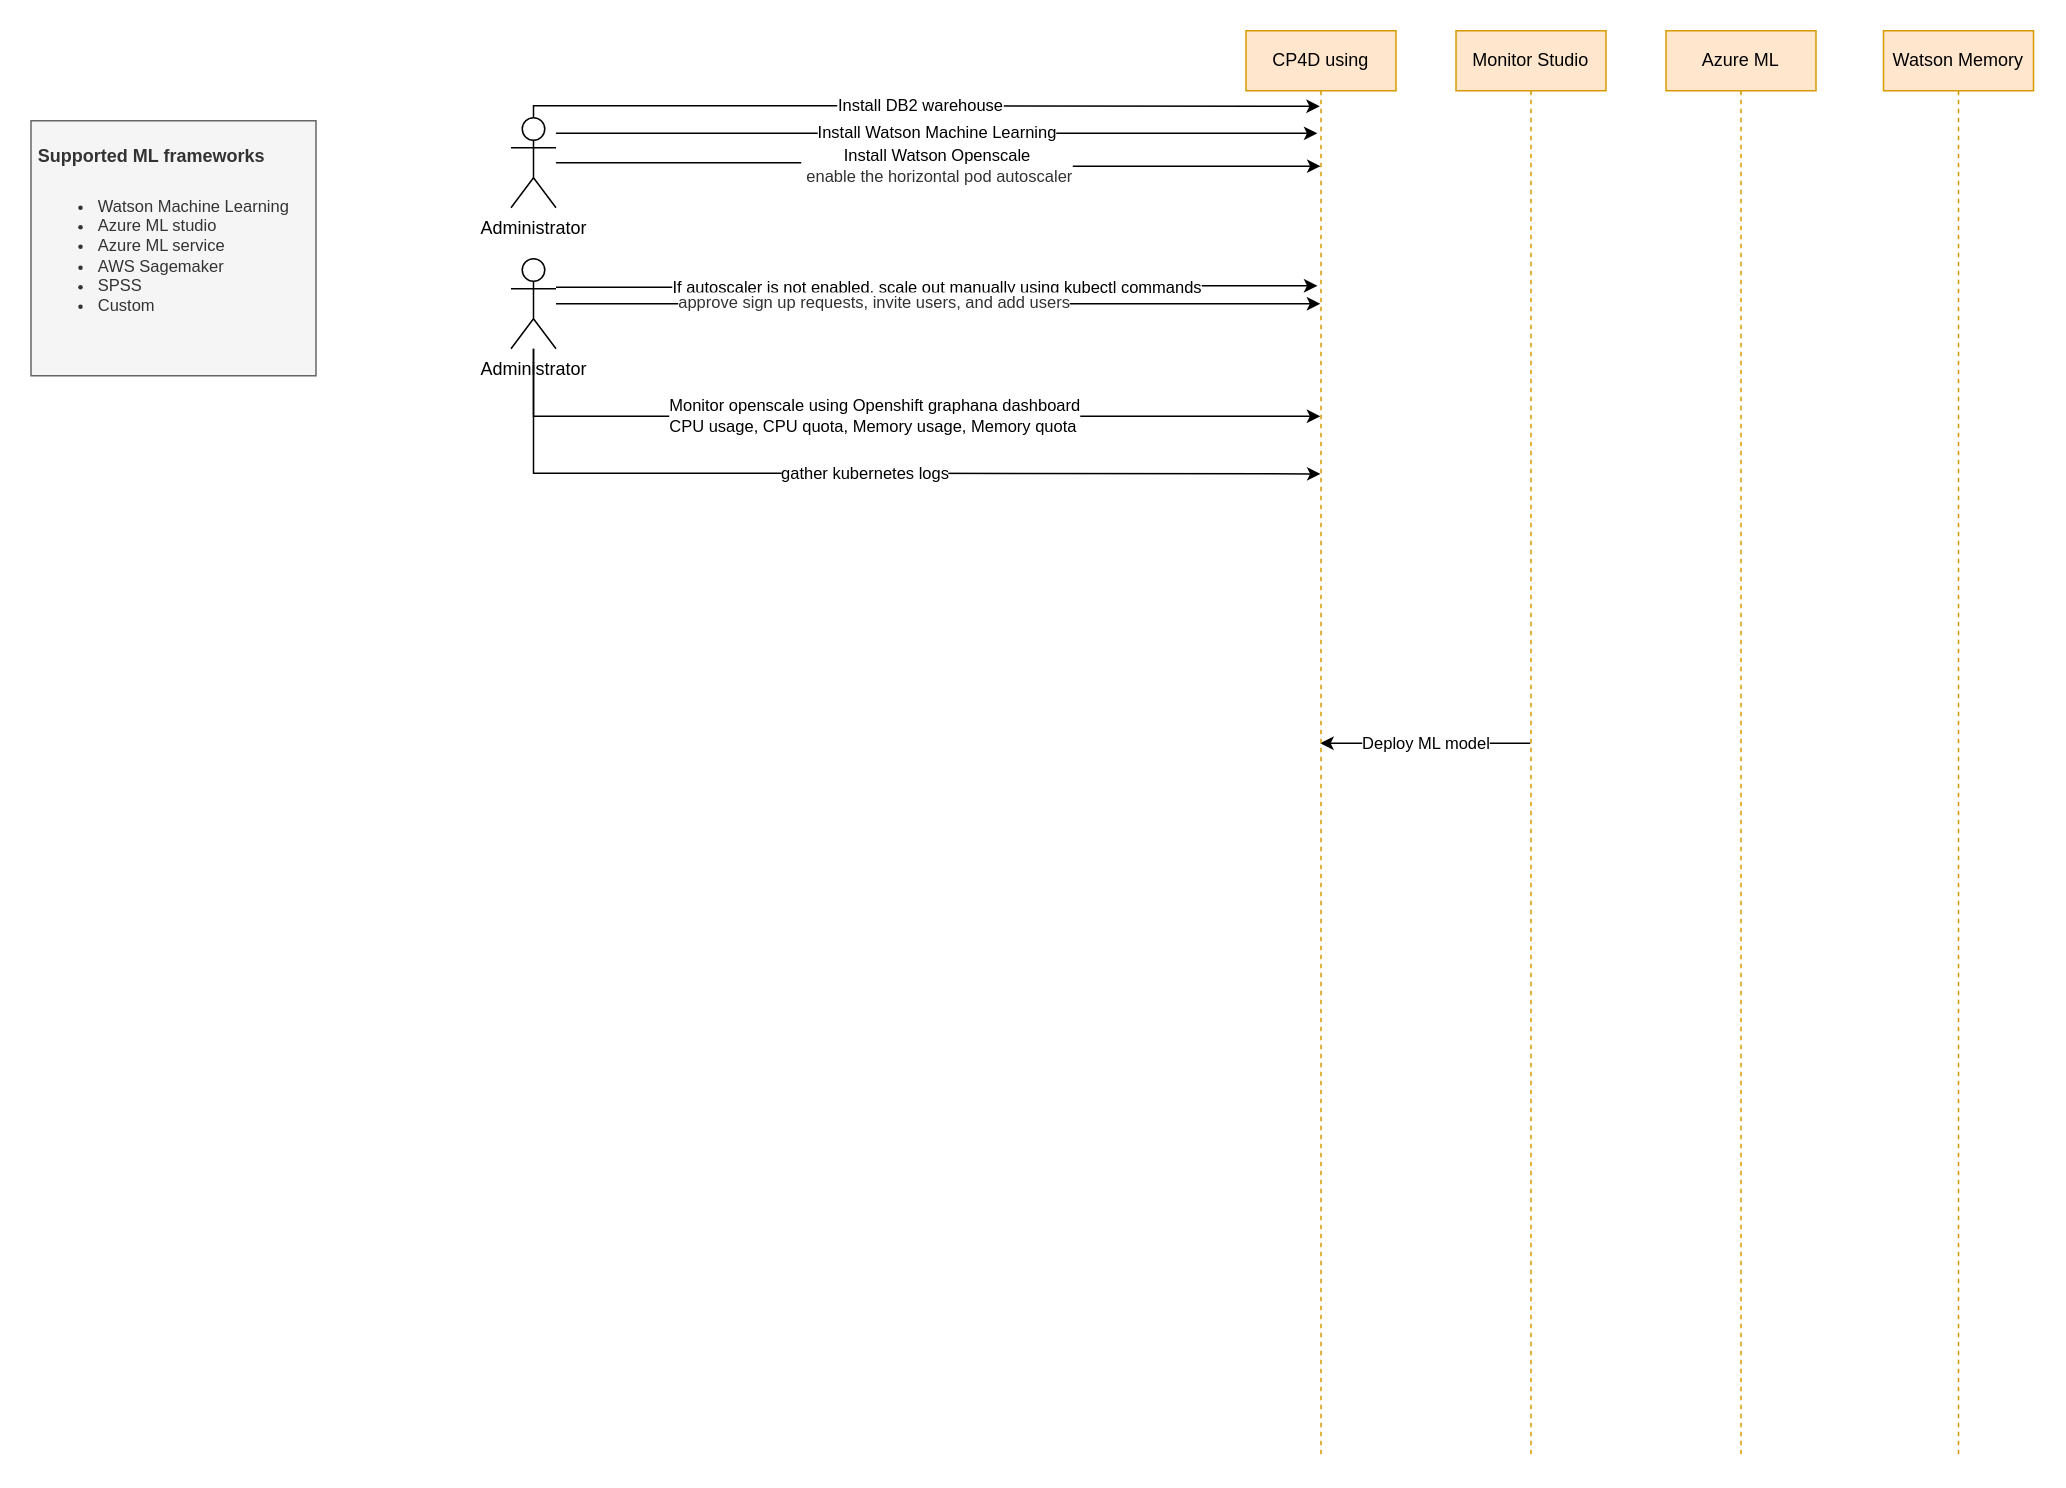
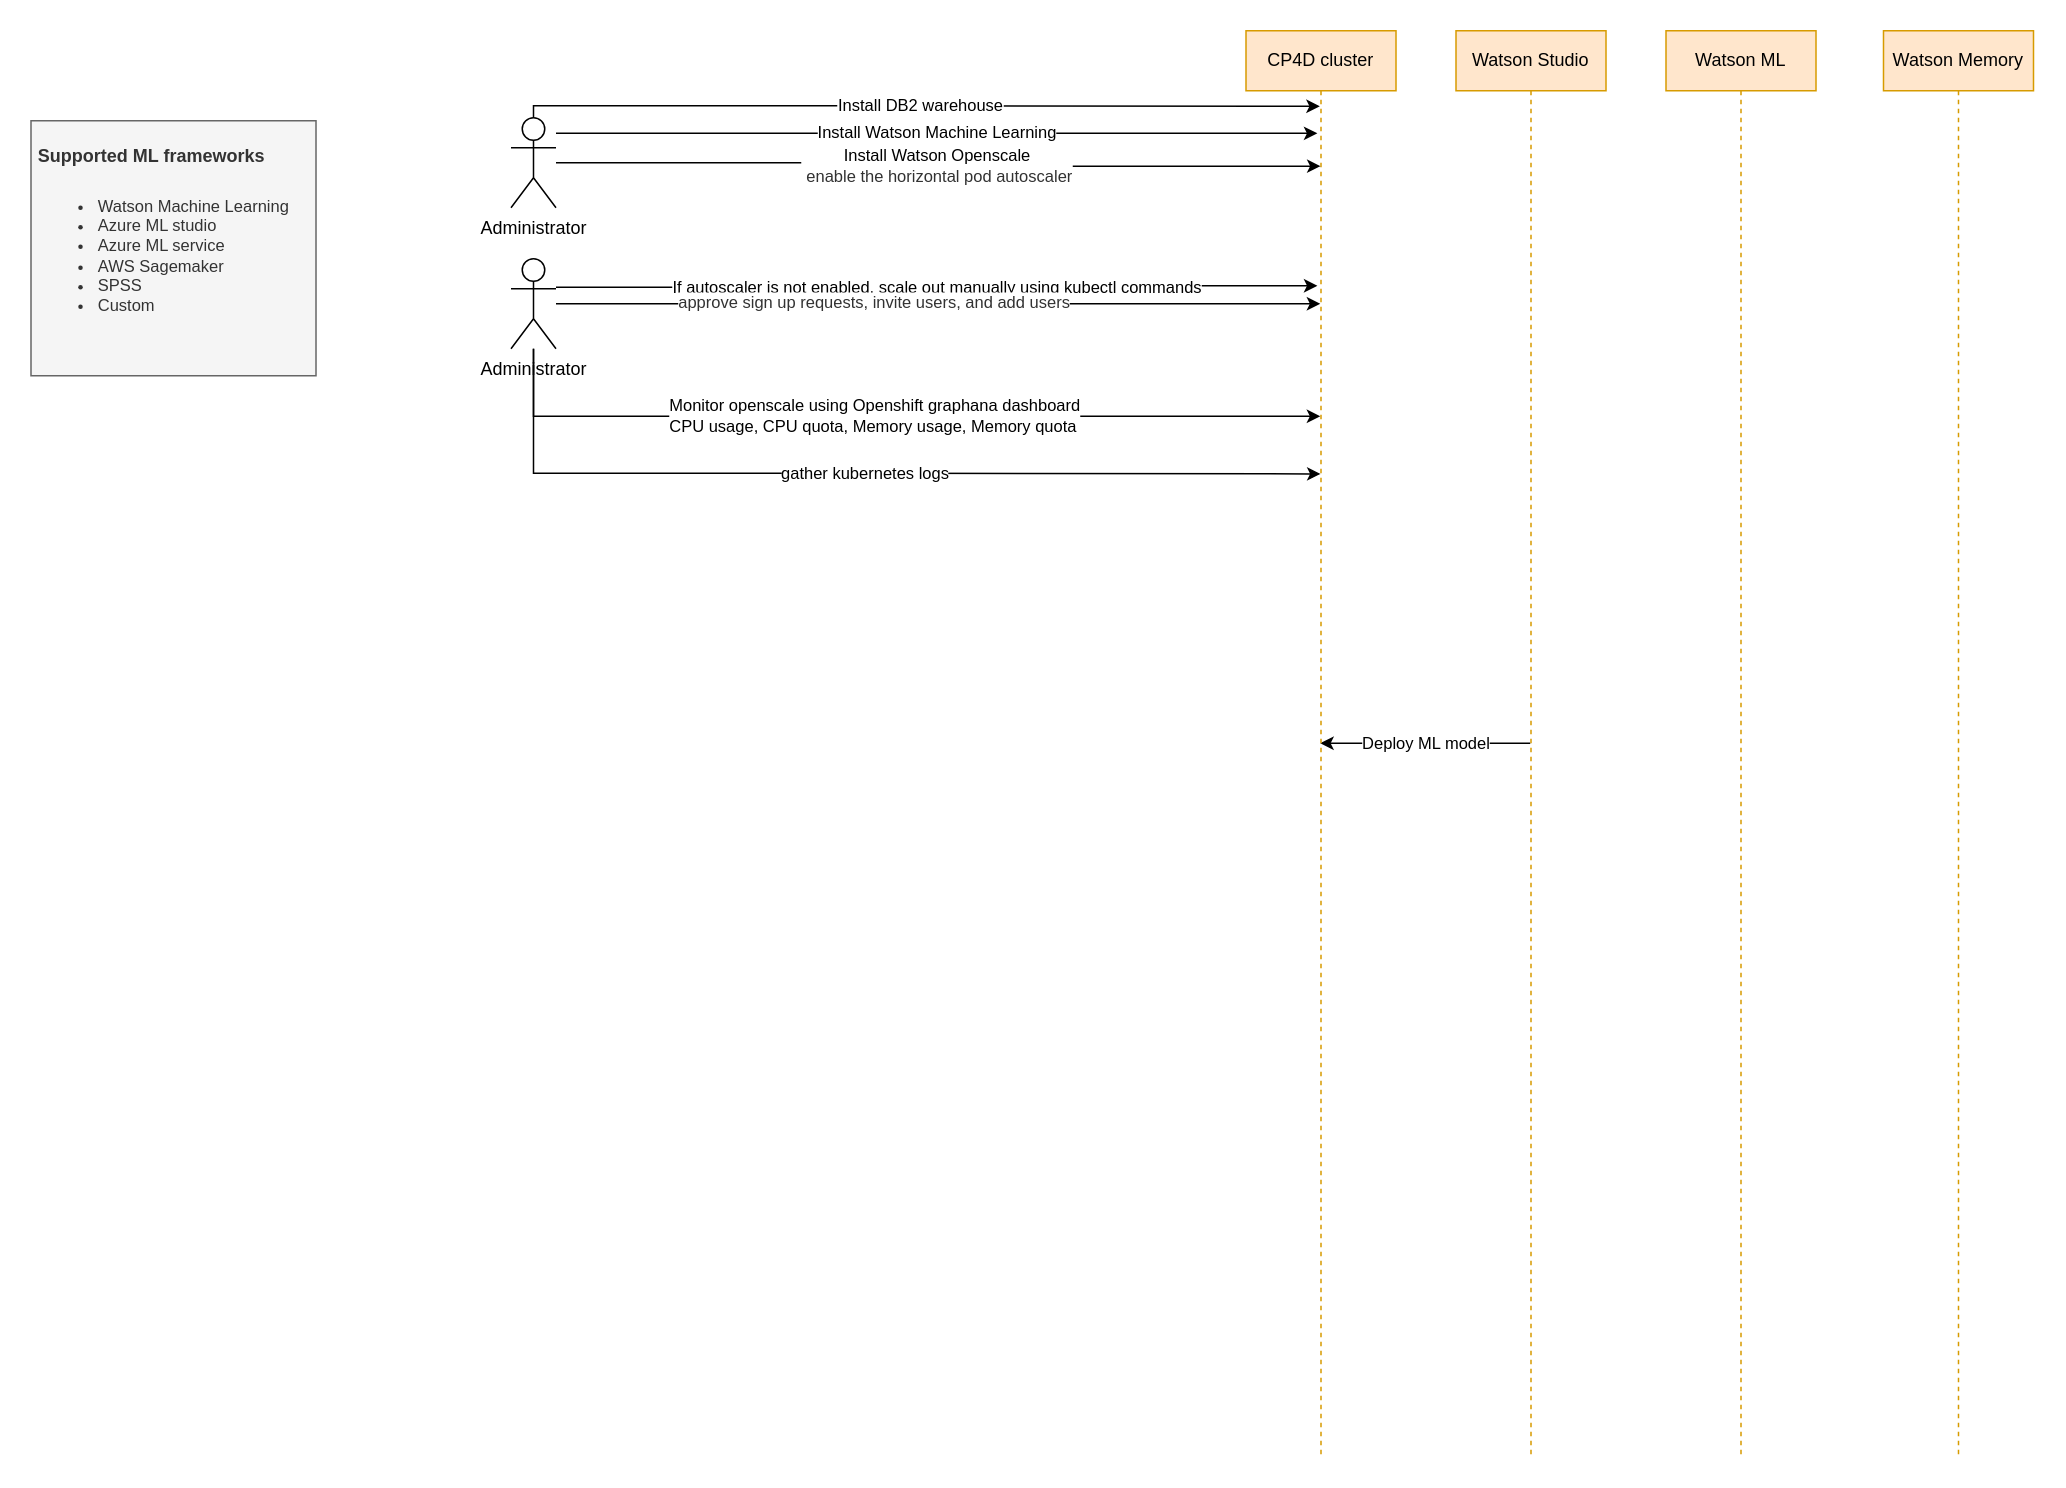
node "CP4D using": label "CP4D using" -> "CP4D cluster"
node "Monitor Studio": label "Monitor Studio" -> "Watson Studio"
node "Azure ML": label "Azure ML" -> "Watson ML"
